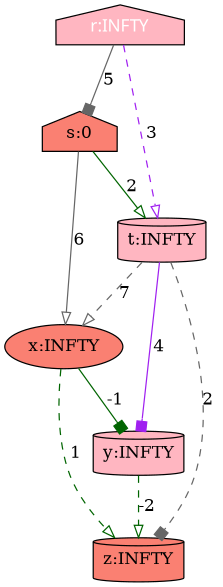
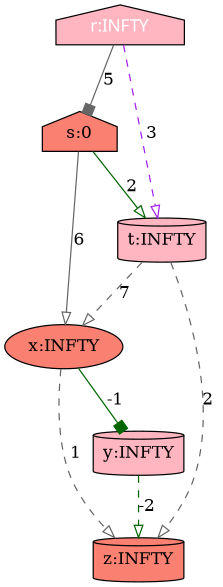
edge "t:INFTY" -> "y:INFTY": removed, label "4"
edge "t:INFTY" -> "z:INFTY": arrowhead box -> onormal
edge "x:INFTY" -> "z:INFTY": color darkgreen -> gray40
